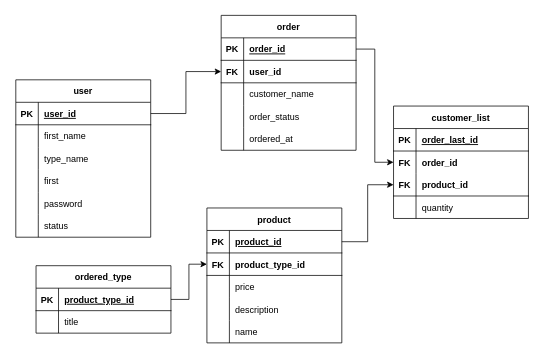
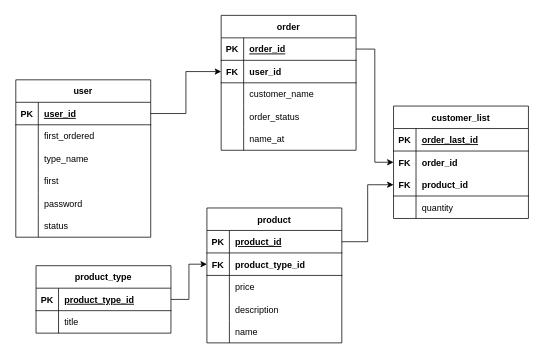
node "first_name": label "first_name" -> "first_ordered"
node "ordered_at": label "ordered_at" -> "name_at"
node "ordered_type": label "ordered_type" -> "product_type"
